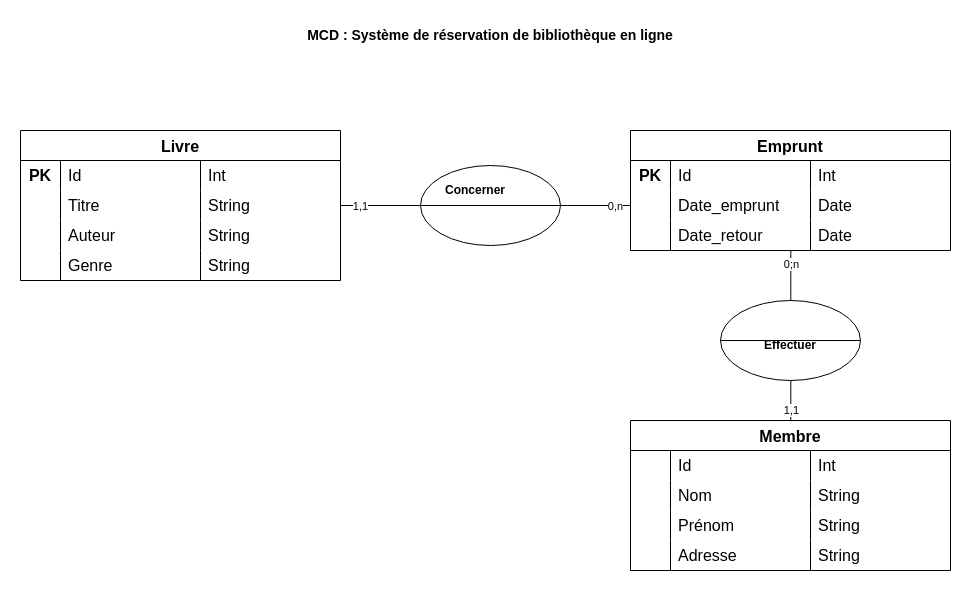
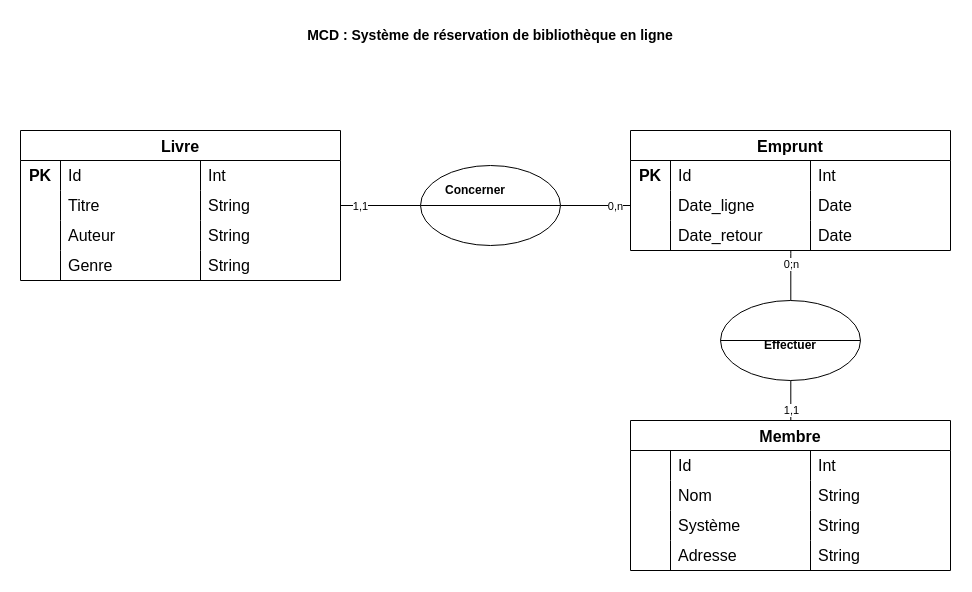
node "Date_emprunt": label "Date_emprunt" -> "Date_ligne"
node "Prénom": label "Prénom" -> "Système"
